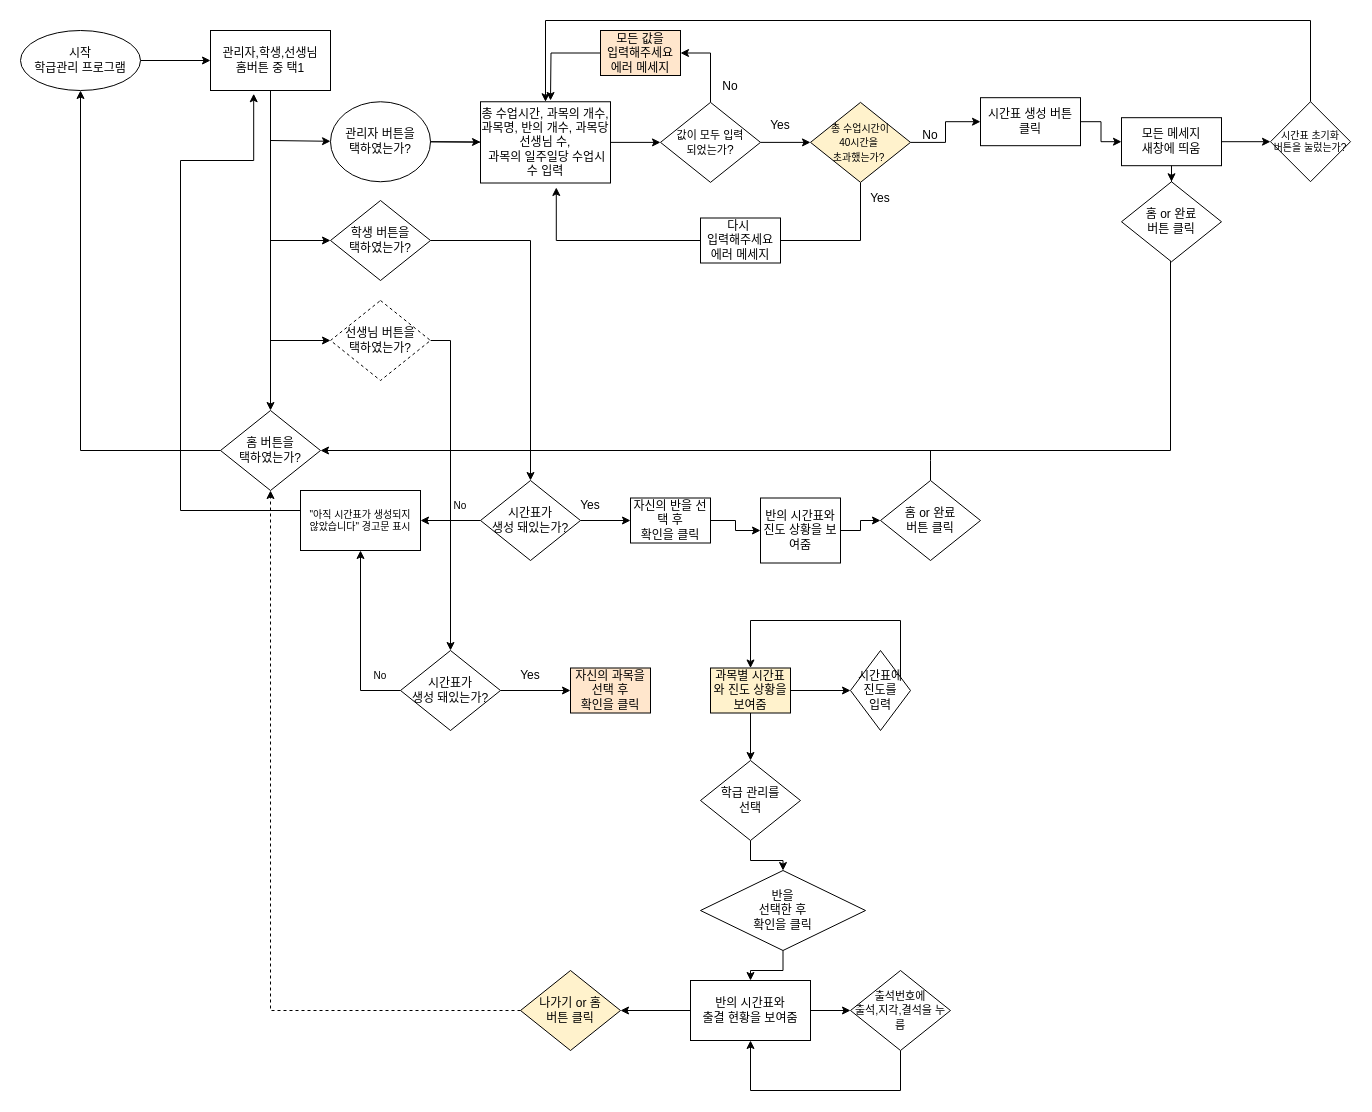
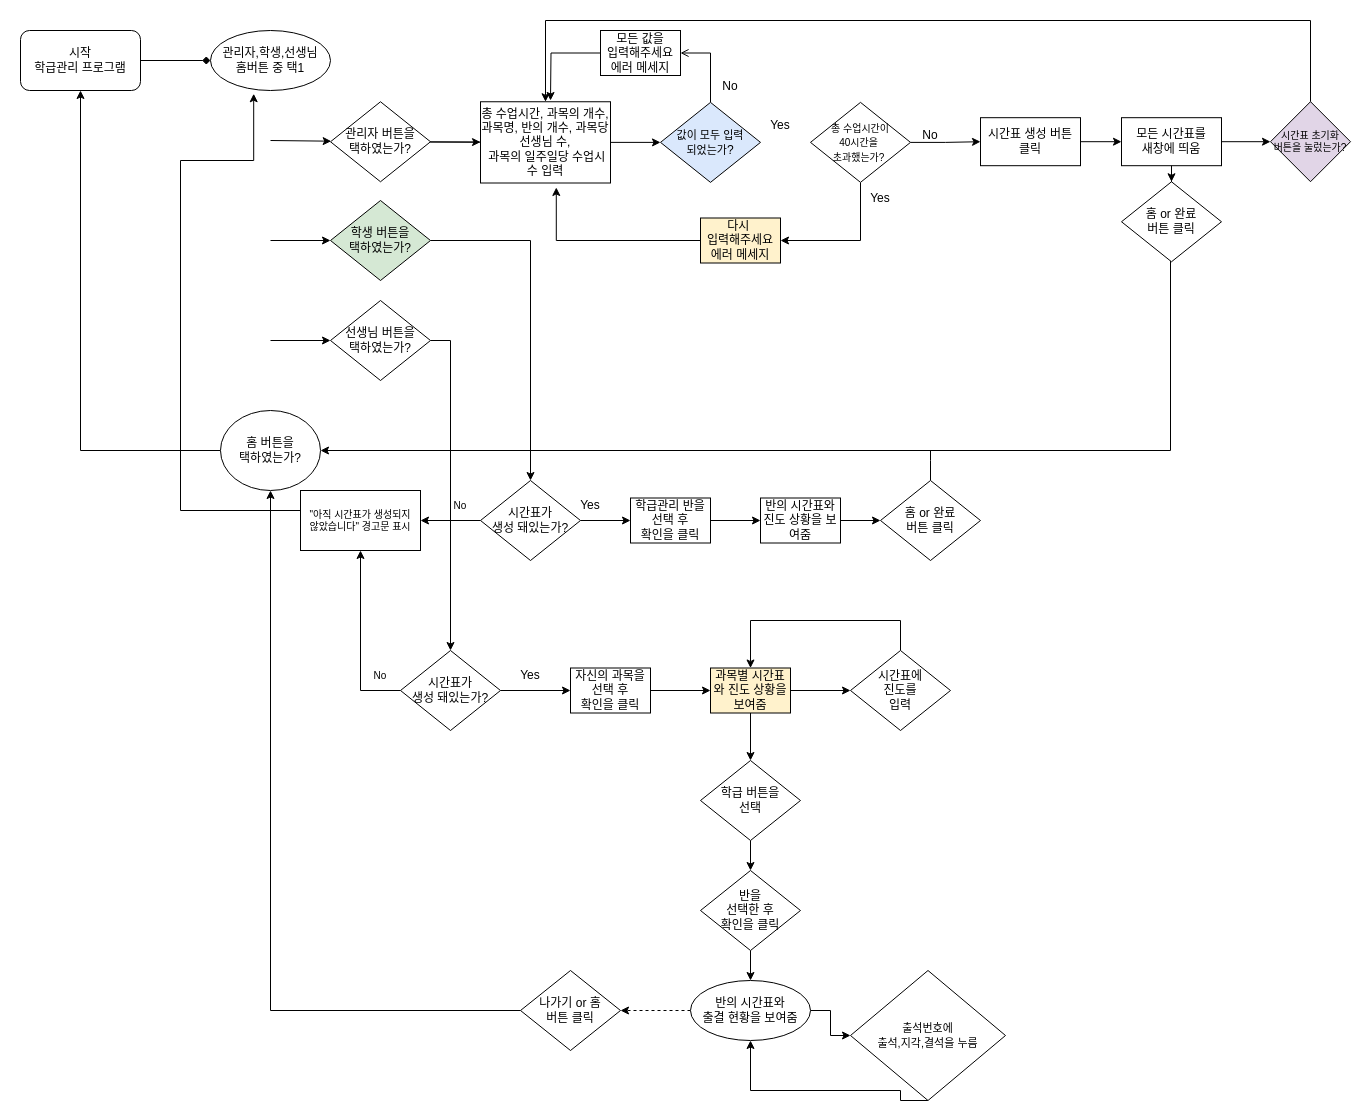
node "모든 값을 입력해주세요 에러 메세지": fillcolor #ffe6cc -> #ffffff
edge "값이 모두 입력 되었는가?" -> "모든 값을 입력해주세요 에러 메세지": arrowhead classic -> open
node "시작 학급관리 프로그램": shape ellipse -> rounded rectangle
edge "시작 학급관리 프로그램" -> "관리자,학생,선생님 홈버튼 중 택1": arrowhead classic -> diamond
node "관리자,학생,선생님 홈버튼 중 택1": shape rectangle -> ellipse
node "시간표 생성 버튼 클릭": moved (1031, 122) -> (1031, 142)
node "관리자 버튼을 택하였는가?": shape ellipse -> diamond
node "값이 모두 입력 되었는가?": fillcolor #ffffff -> #dae8fc
edge "값이 모두 입력 되었는가?" -> "총 수업시간이 40시간을 초과했는가?": removed
node "총 수업시간이 40시간을 초과했는가?": fillcolor #fff2cc -> #ffffff
node "모든 메세지 새창에 띄움": label "모든 메세지 새창에 띄움" -> "모든 시간표를 새창에 띄움"
node "시간표 초기화 버튼을 눌렀는가?": fillcolor #ffffff -> #e1d5e7
node "학생 버튼을 택하였는가?": fillcolor #ffffff -> #d5e8d4
node "다시 입력해주세요 에러 메세지": fillcolor #ffffff -> #fff2cc
edge "총 수업시간이 40시간을 초과했는가?" -- "다시 입력해주세요 에러 메세지": arrowhead none -> classic
edge "관리자,학생,선생님 홈버튼 중 택1" -> "홈 버튼을 택하였는가?": removed
node "선생님 버튼을 택하였는가?": style dashed -> solid
node "홈 버튼을 택하였는가?": shape diamond -> ellipse
node "자신의 반을 선택 후 확인을 클릭": label "자신의 반을 선택 후 확인을 클릭" -> "학급관리 반을 선택 후 확인을 클릭"
node "반의 시간표와 진도 상황을 보여줌": size 80x65 -> 80x45
node "자신의 과목을 선택 후 확인을 클릭": fillcolor #ffe6cc -> #ffffff
edge "자신의 과목을 선택 후 확인을 클릭" -> "과목별 시간표와 진도 상황을 보여줌": added
node "시간표에 진도를 입력": size 60x80 -> 100x80
node "학급 관리를 선택": label "학급 관리를 선택" -> "학급 버튼을 선택"
edge "나가기 or 홈 버튼 클릭" -> "홈 버튼을 택하였는가?": style dashed -> solid
node "반을 선택한 후 확인을 클릭": size 165x80 -> 100x80
node "나가기 or 홈 버튼 클릭": fillcolor #fff2cc -> #ffffff
edge "반의 시간표와 출결 현황을 보여줌" -> "나가기 or 홈 버튼 클릭": style solid -> dashed
node "반의 시간표와 출결 현황을 보여줌": shape rectangle -> ellipse
node "출석번호에출석,지각,결석을 누름": size 100x80 -> 155x130
